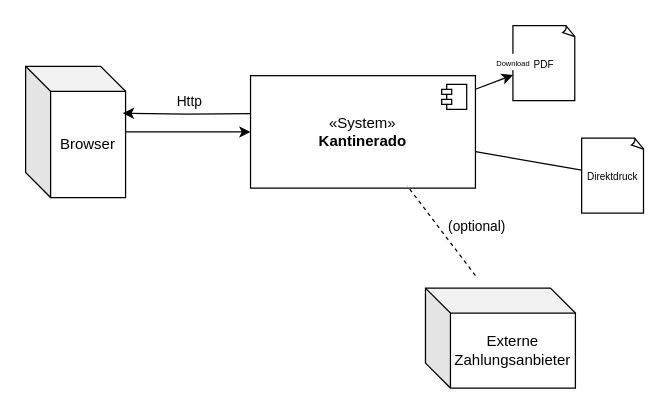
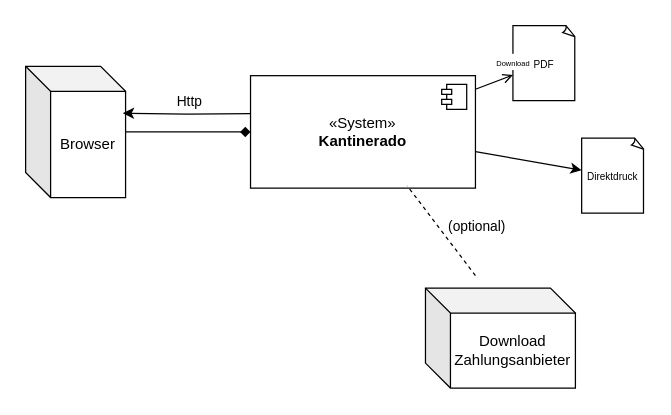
edge "«System» Kantinerado" -> "PDF": arrowhead classic -> open
edge "Browser" -> "«System» Kantinerado": arrowhead classic -> diamond
edge "«System» Kantinerado" -- "Direktdruck": arrowhead none -> classic
node "Externe Zahlungsanbieter": label "Externe Zahlungsanbieter" -> "Download Zahlungsanbieter"
